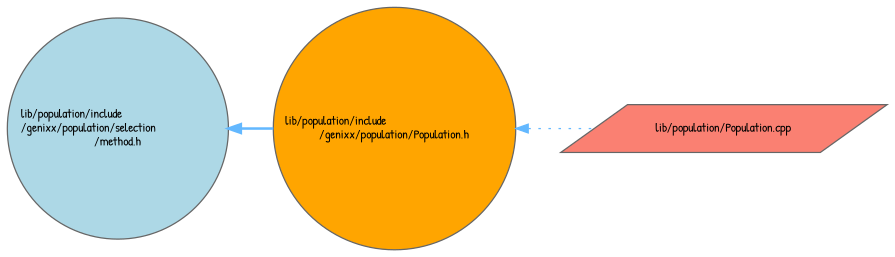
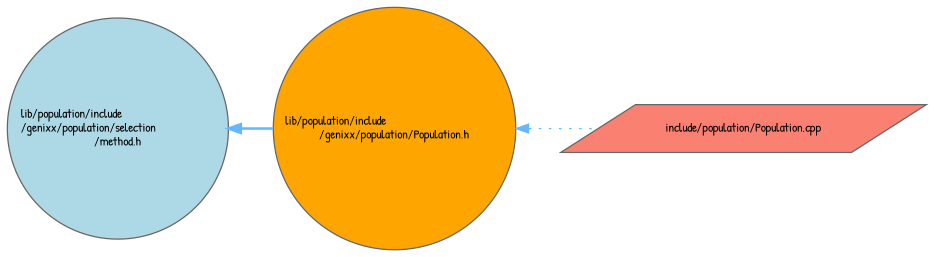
node "lib/population/Population.cpp": label "lib/population/Population.cpp" -> "include/population/Population.cpp"
